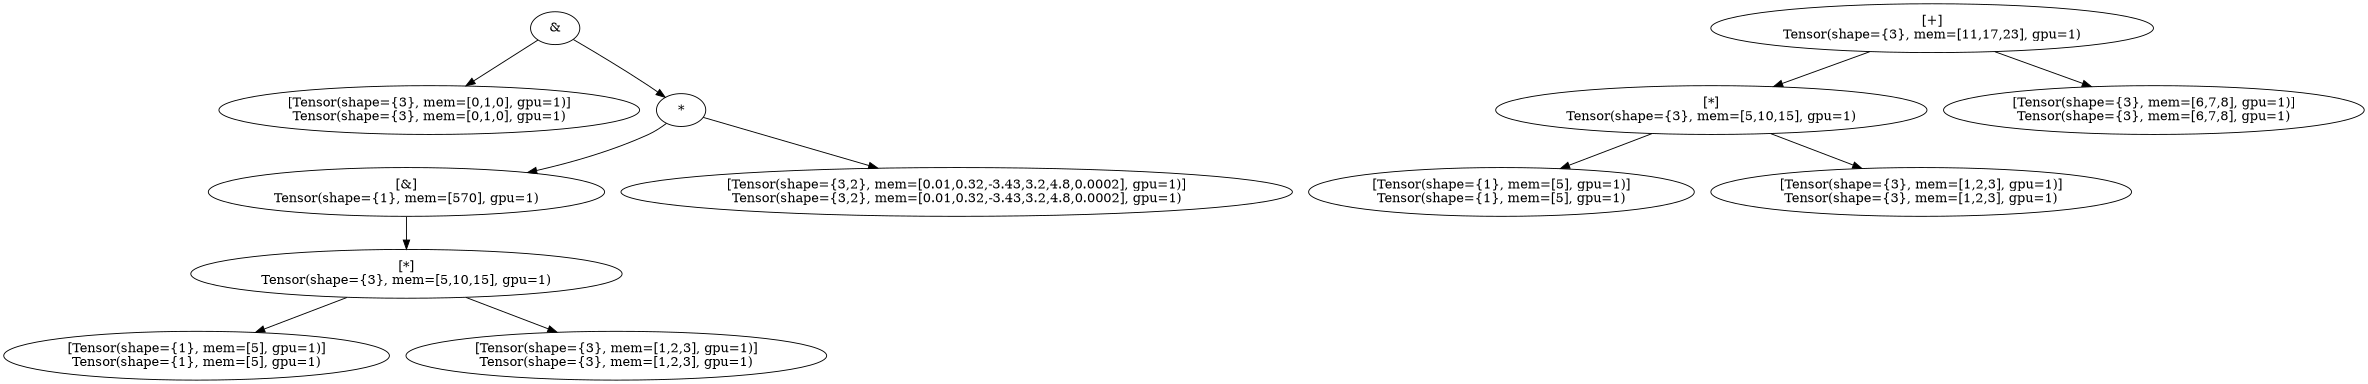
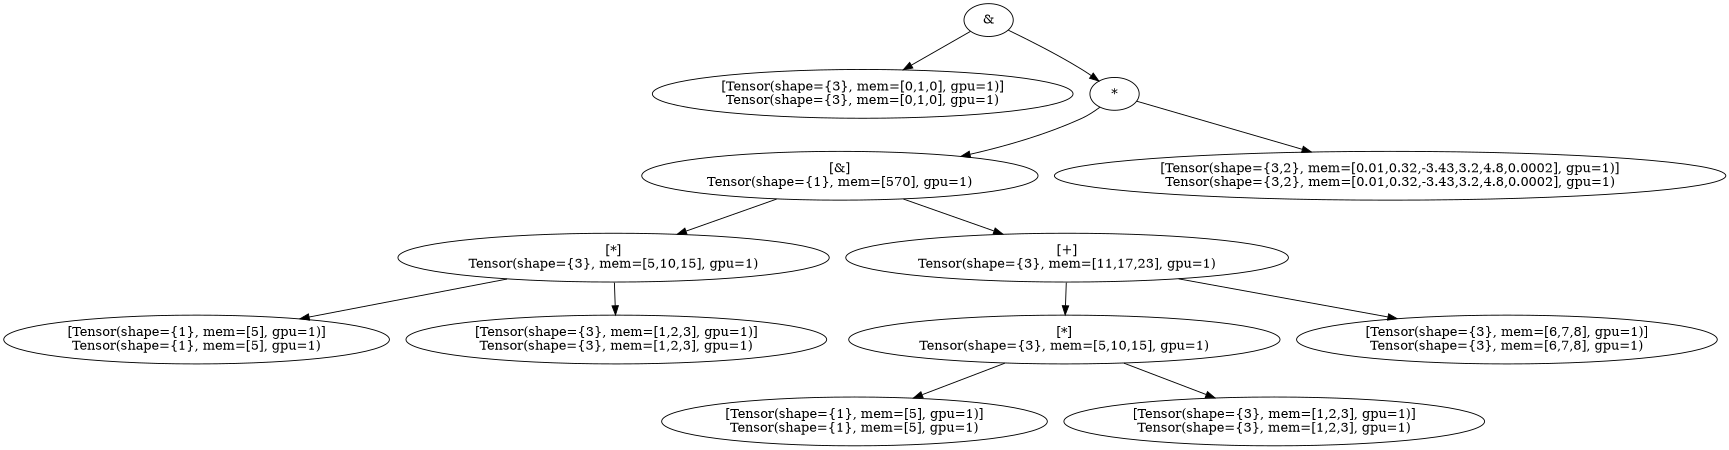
edge "[&] Tensor(shape={1}, mem=[570], gpu=1)" -> "[+] Tensor(shape={3}, mem=[11,17,23], gpu=1)": added
